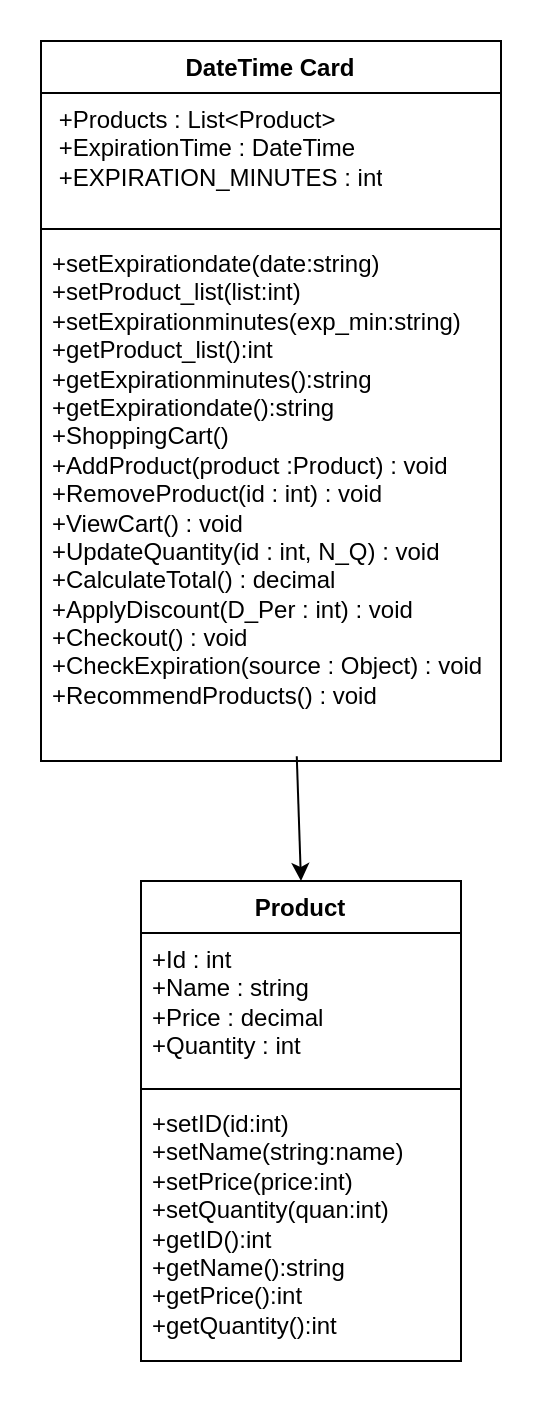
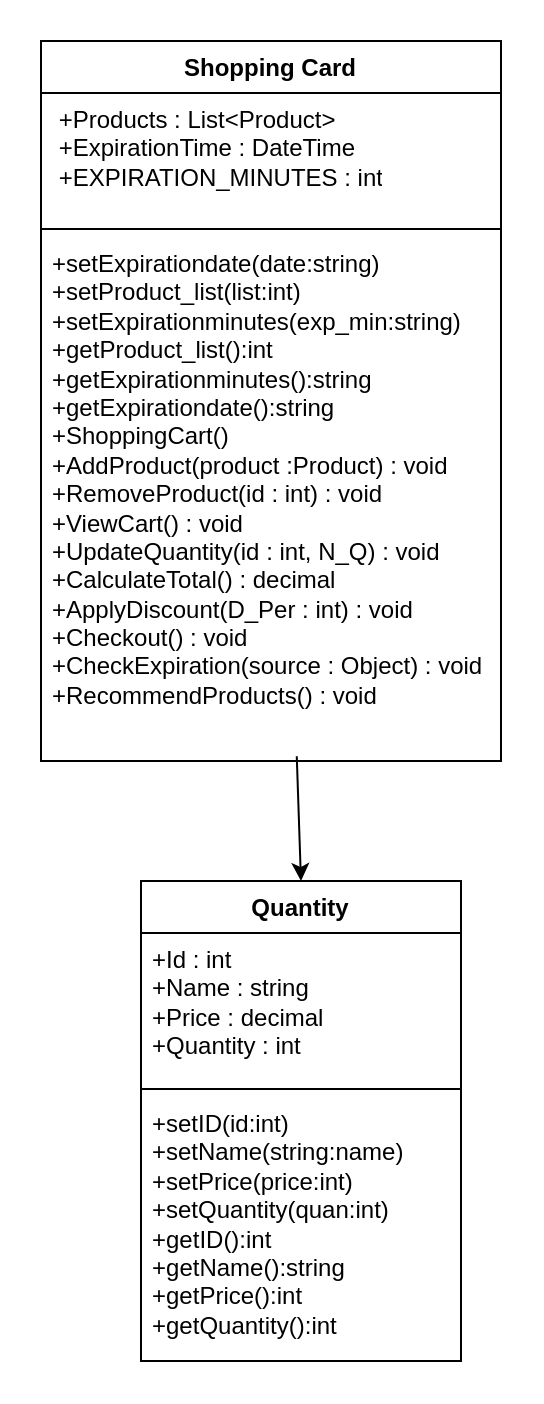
node "DateTime Card": label "DateTime Card" -> "Shopping Card"
node "Product": label "Product" -> "Quantity"
